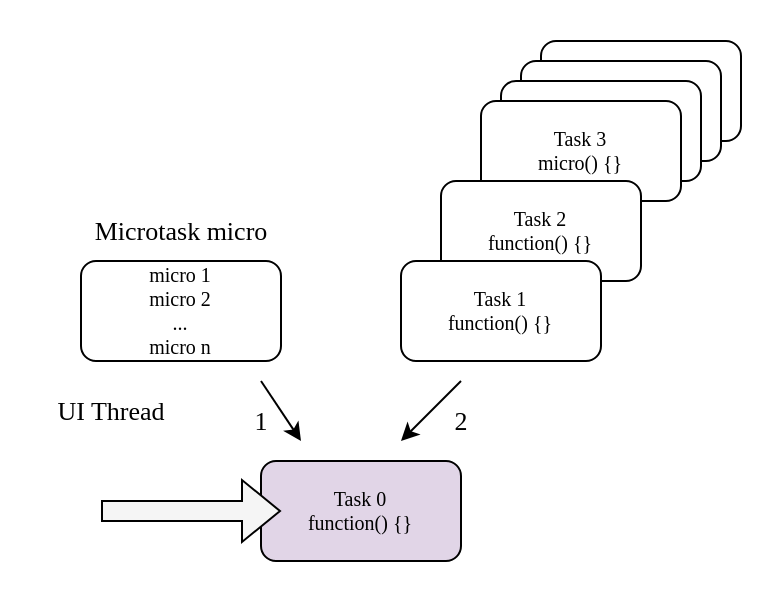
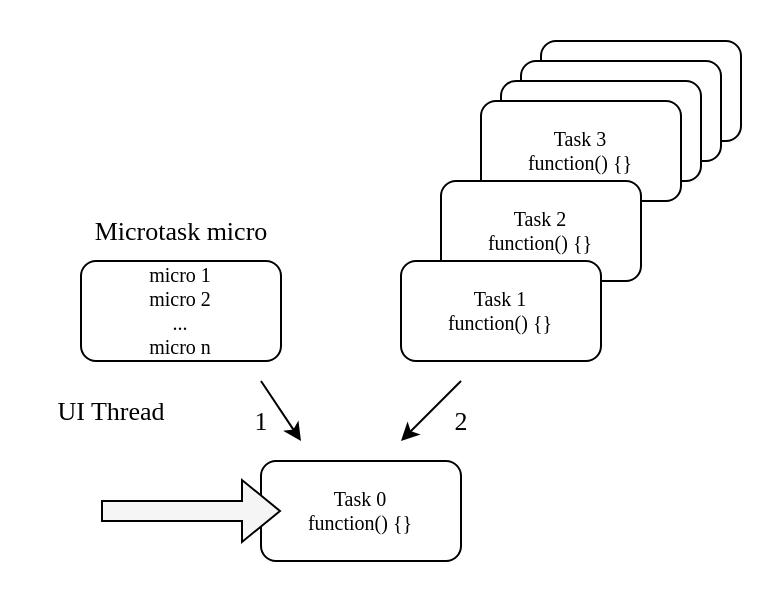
node "Task 3 micro() {}": label "Task 3 micro() {}" -> "Task 3 function() {}"
node "Task 0 function() {}": fillcolor #e1d5e7 -> #ffffff
